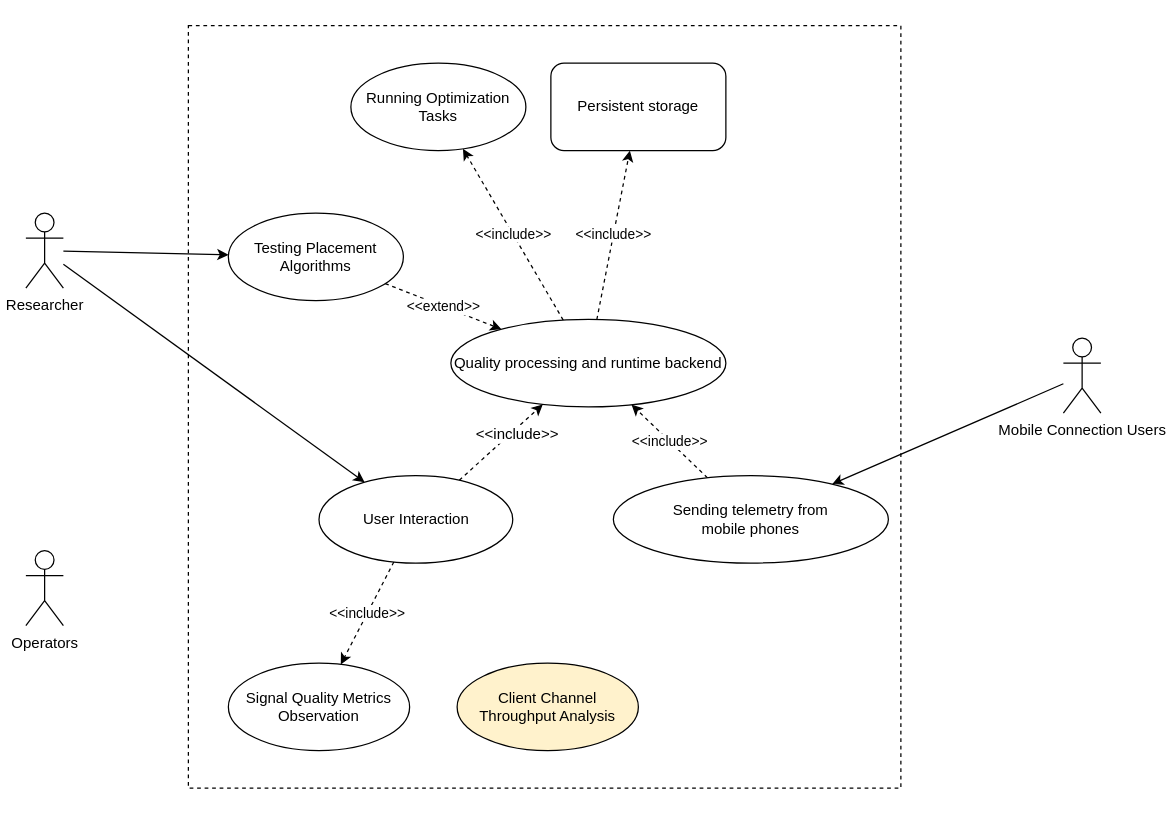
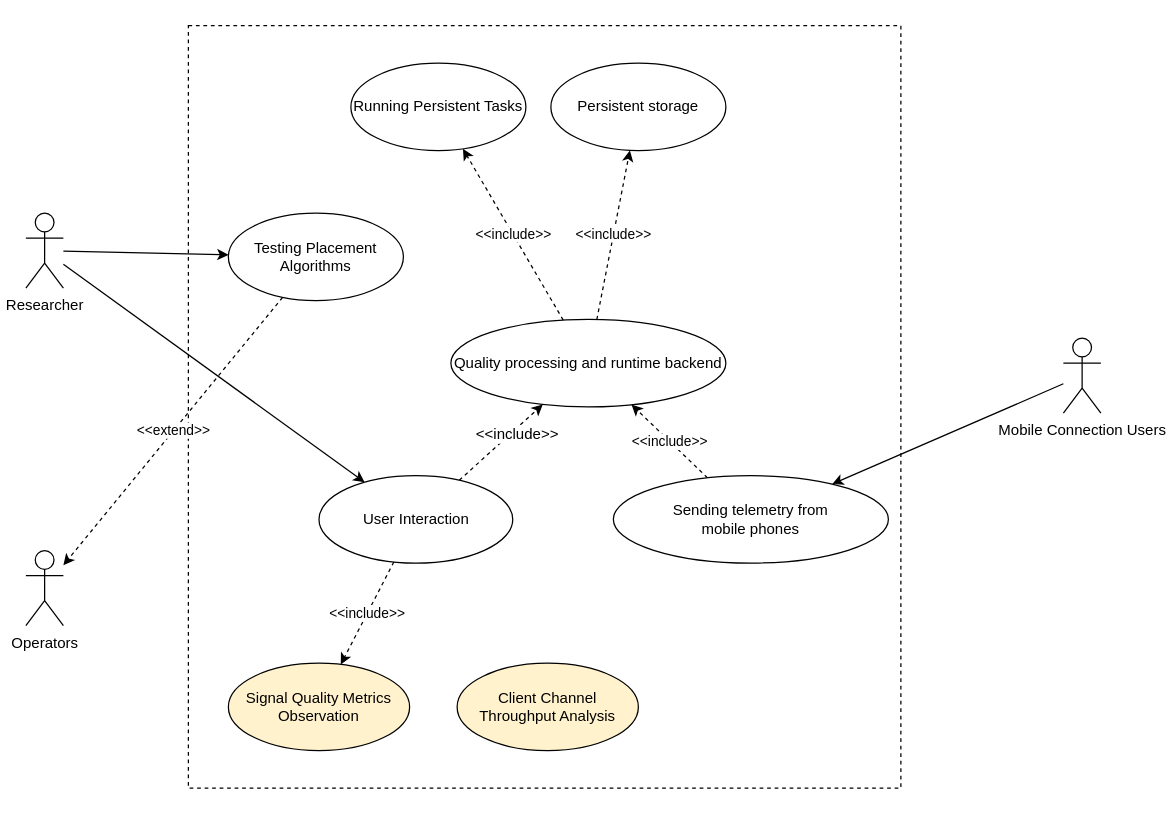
node "Running Optimization Tasks": label "Running Optimization Tasks" -> "Running Persistent Tasks"
node "Persistent storage": shape rounded rectangle -> ellipse
edge "Testing Placement Algorithms" -> "Quality processing and runtime backend": now "Testing Placement Algorithms" -> "Operators"
node "Signal Quality Metrics Observation": fillcolor #ffffff -> #fff2cc
